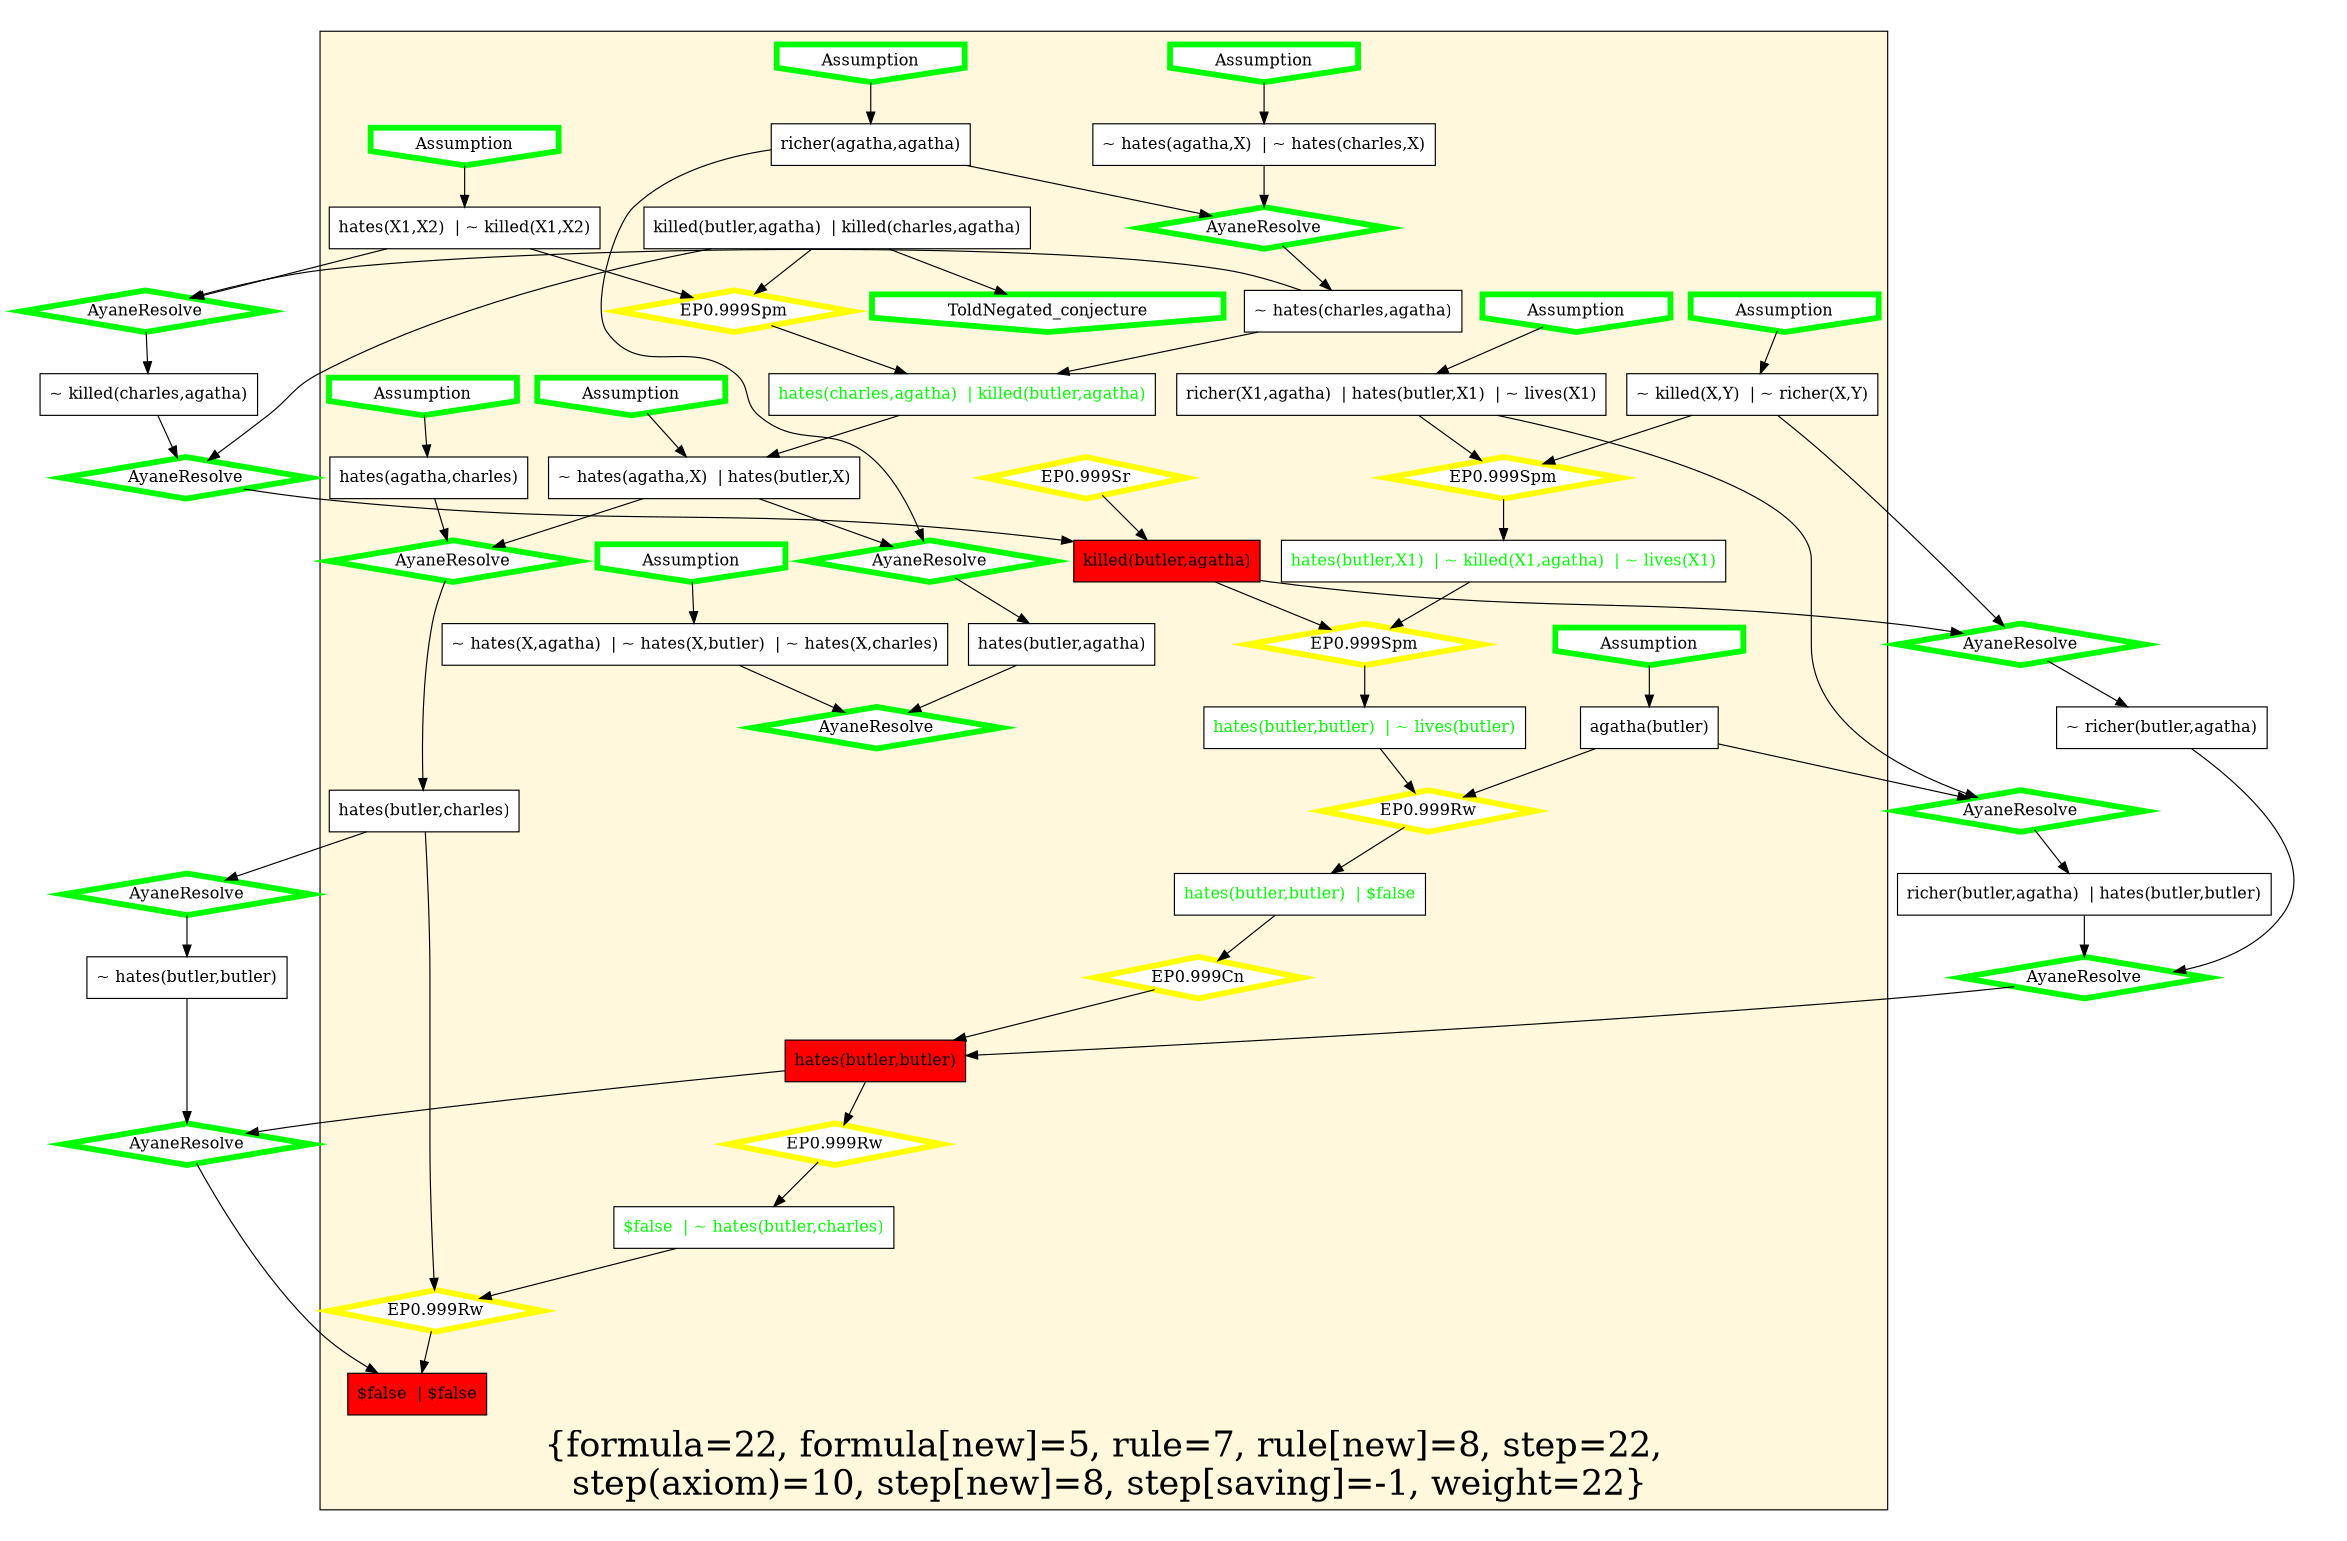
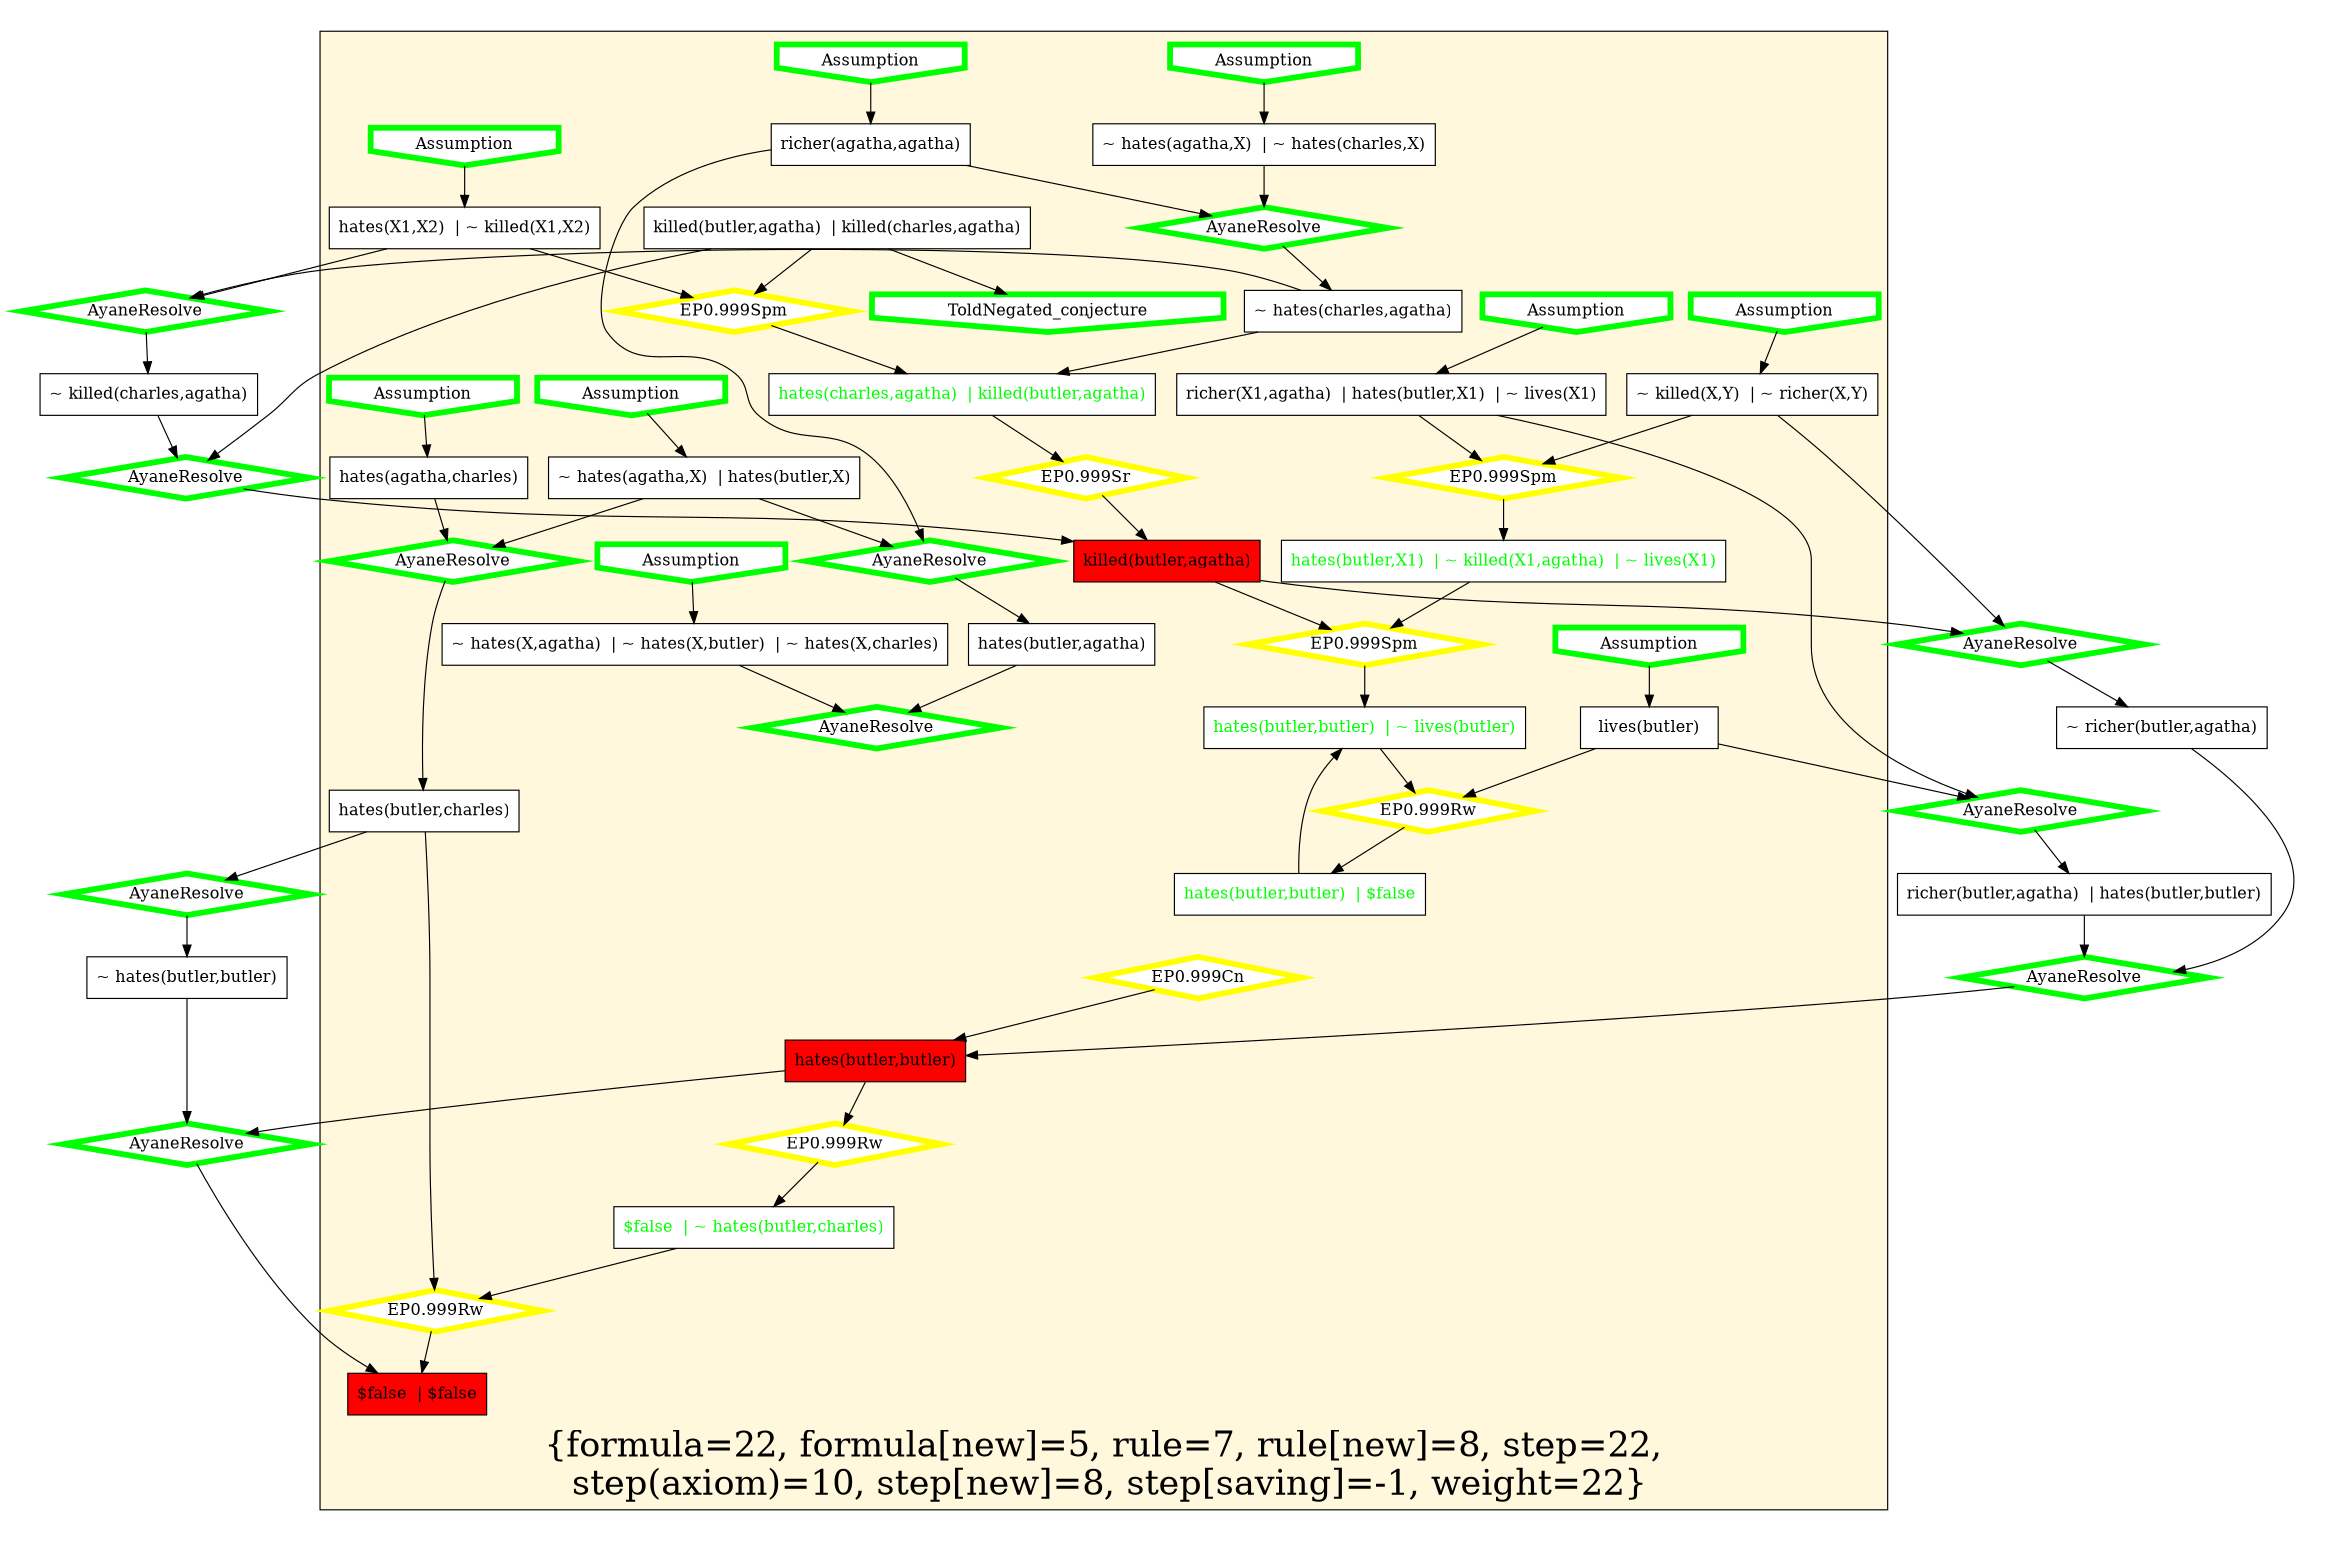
edge "hates(charles,agatha)  | killed(butler,agatha)" -> "~ hates(agatha,X)  | hates(butler,X)": now "hates(charles,agatha)  | killed(butler,agatha)" -> "EP0.999Sr"
node "agatha(butler)": label "agatha(butler)" -> "lives(butler)"
edge "hates(butler,butler)  | $false" -> "EP0.999Cn": now "hates(butler,butler)  | $false" -> "hates(butler,butler)  | ~ lives(butler)"
